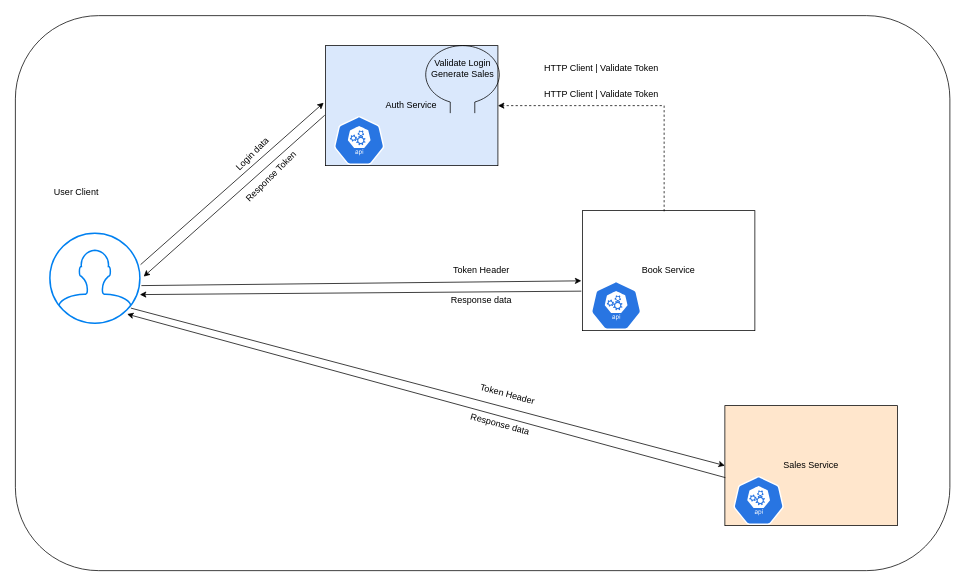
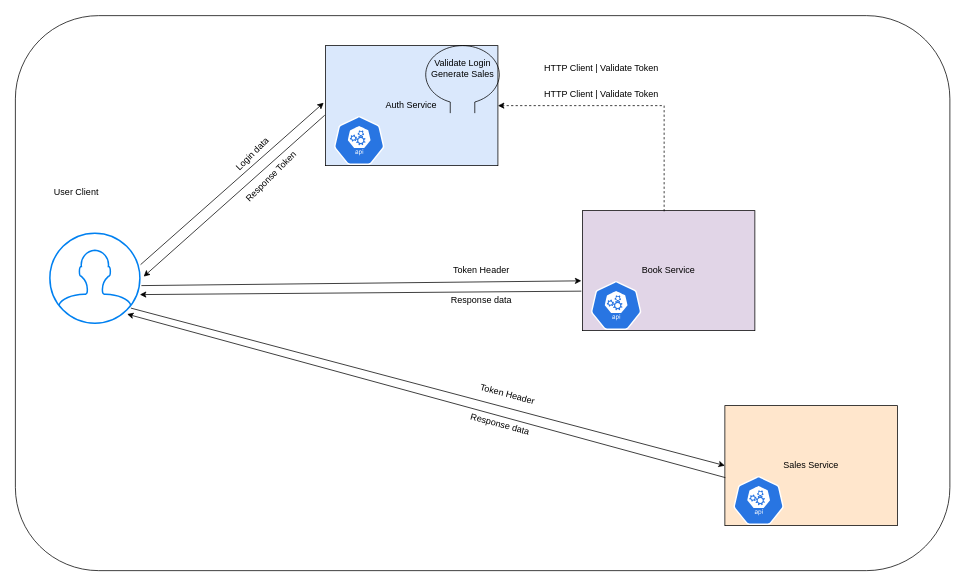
node "Book Service": fillcolor #ffffff -> #e1d5e7
